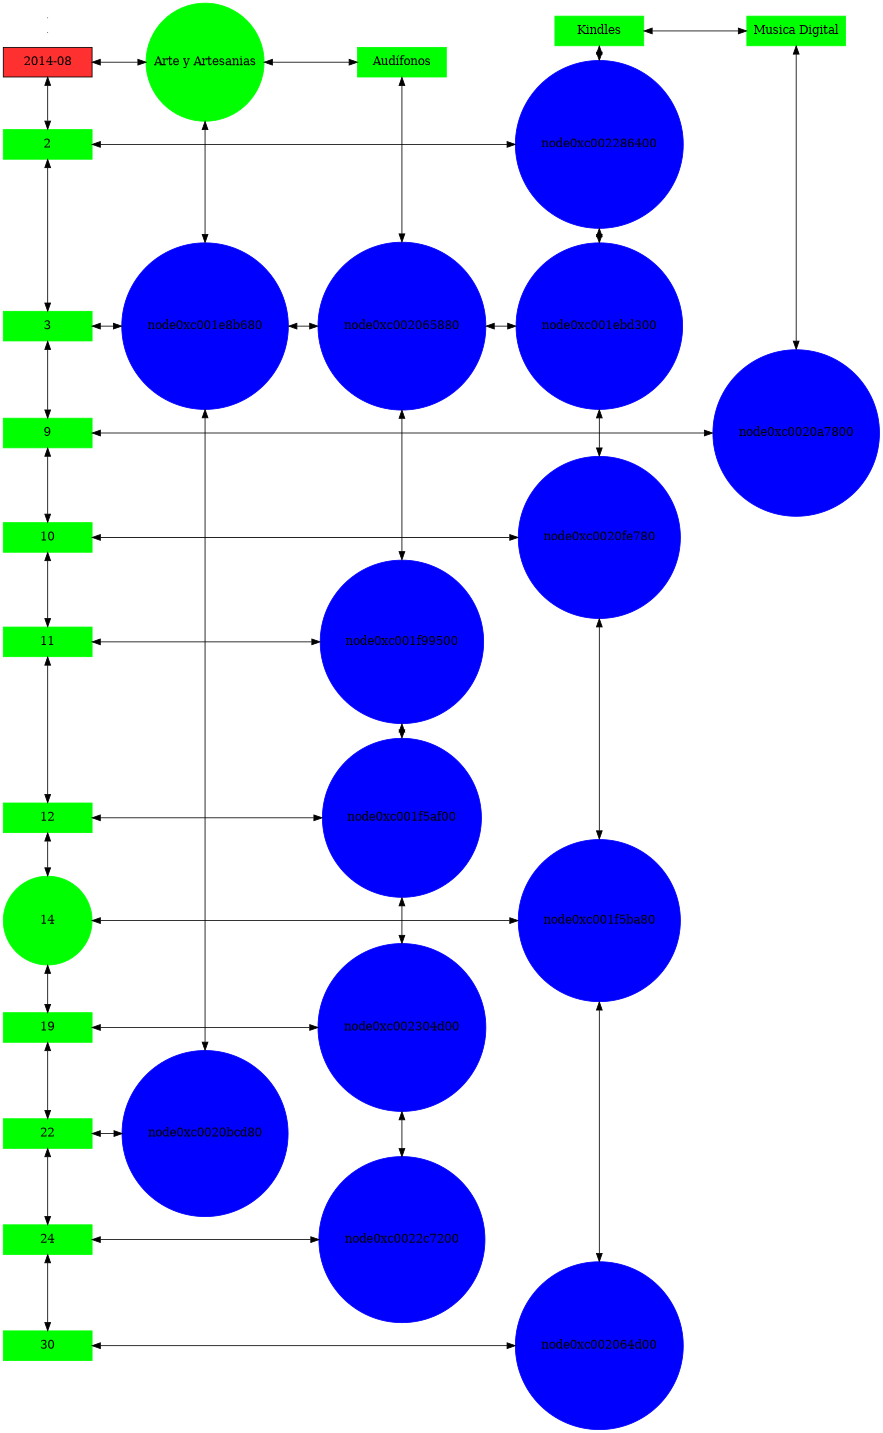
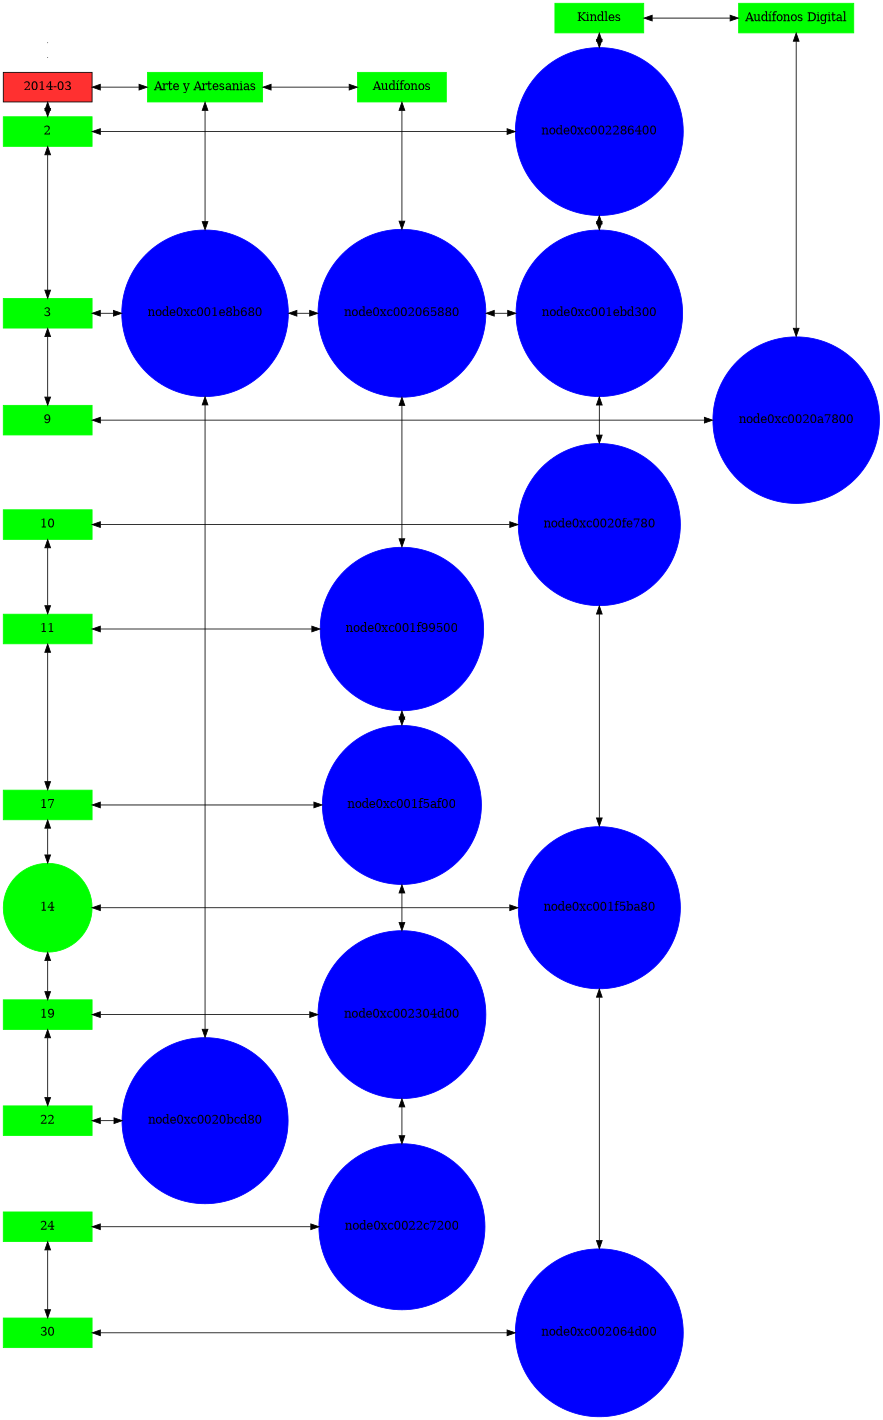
node "Musica Digital": label "Musica Digital" -> "Audífonos Digital"
node "2014-08": label "2014-08" -> "2014-03"
node "Arte y Artesanias": shape circle -> box
edge "9" -- "10": removed
node "12": label "12" -> "17"
edge "22" -- "24": removed
